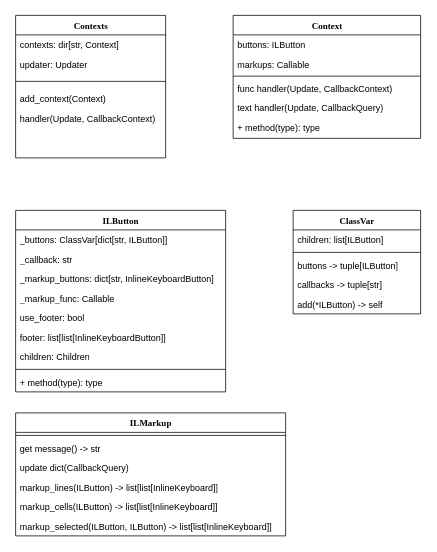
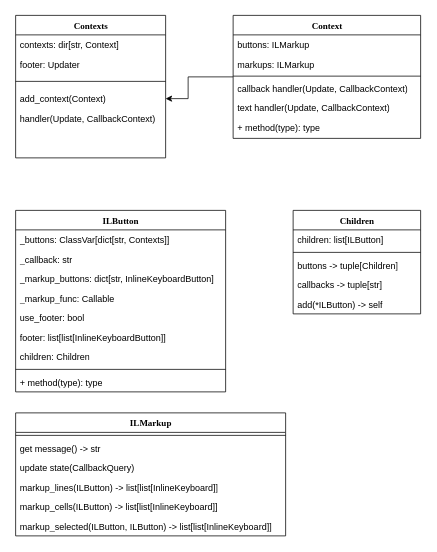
node "buttons: ILButton": label "buttons: ILButton" -> "buttons: ILMarkup"
node "updater: Updater": label "updater: Updater" -> "footer: Updater"
node "markups: Callable": label "markups: Callable" -> "markups: ILMarkup"
node "func handler(Update, CallbackContext)": label "func handler(Update, CallbackContext)" -> "callback handler(Update, CallbackContext)"
edge "Context" -> "add_context(Context)": added
node "text handler(Update, CallbackQuery)": label "text handler(Update, CallbackQuery)" -> "text handler(Update, CallbackContext)"
node "ClassVar": label "ClassVar" -> "Children"
node "_buttons: ClassVar[dict[str, ILButton]]": label "_buttons: ClassVar[dict[str, ILButton]]" -> "_buttons: ClassVar[dict[str, Contexts]]"
node "buttons -> tuple[ILButton]": label "buttons -> tuple[ILButton]" -> "buttons -> tuple[Children]"
node "update dict(CallbackQuery)": label "update dict(CallbackQuery)" -> "update state(CallbackQuery)"
